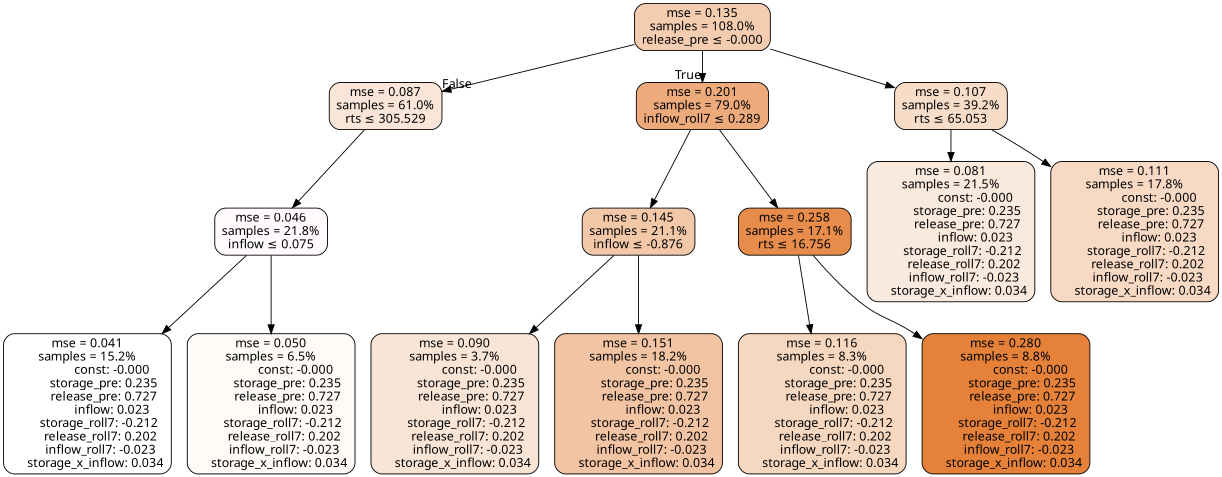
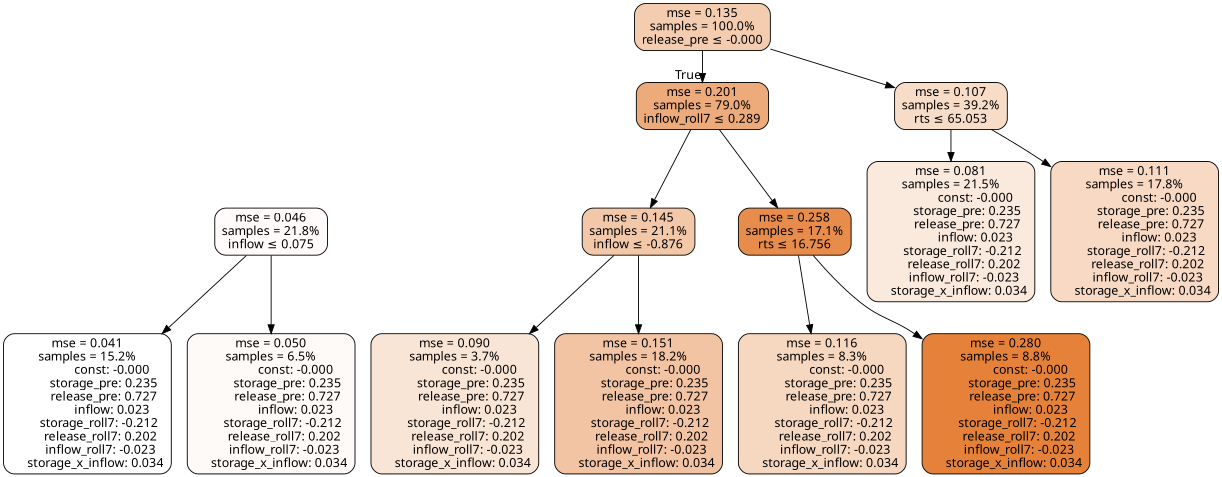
node "mse = 0.135 samples = 108.0% release_pre ≤ -0.000": label "mse = 0.135 samples = 108.0% release_pre ≤ -0.000" -> "mse = 0.135 samples = 100.0% release_pre ≤ -0.000"
node "mse = 0.087 samples = 61.0% rts ≤ 305.529": removed
